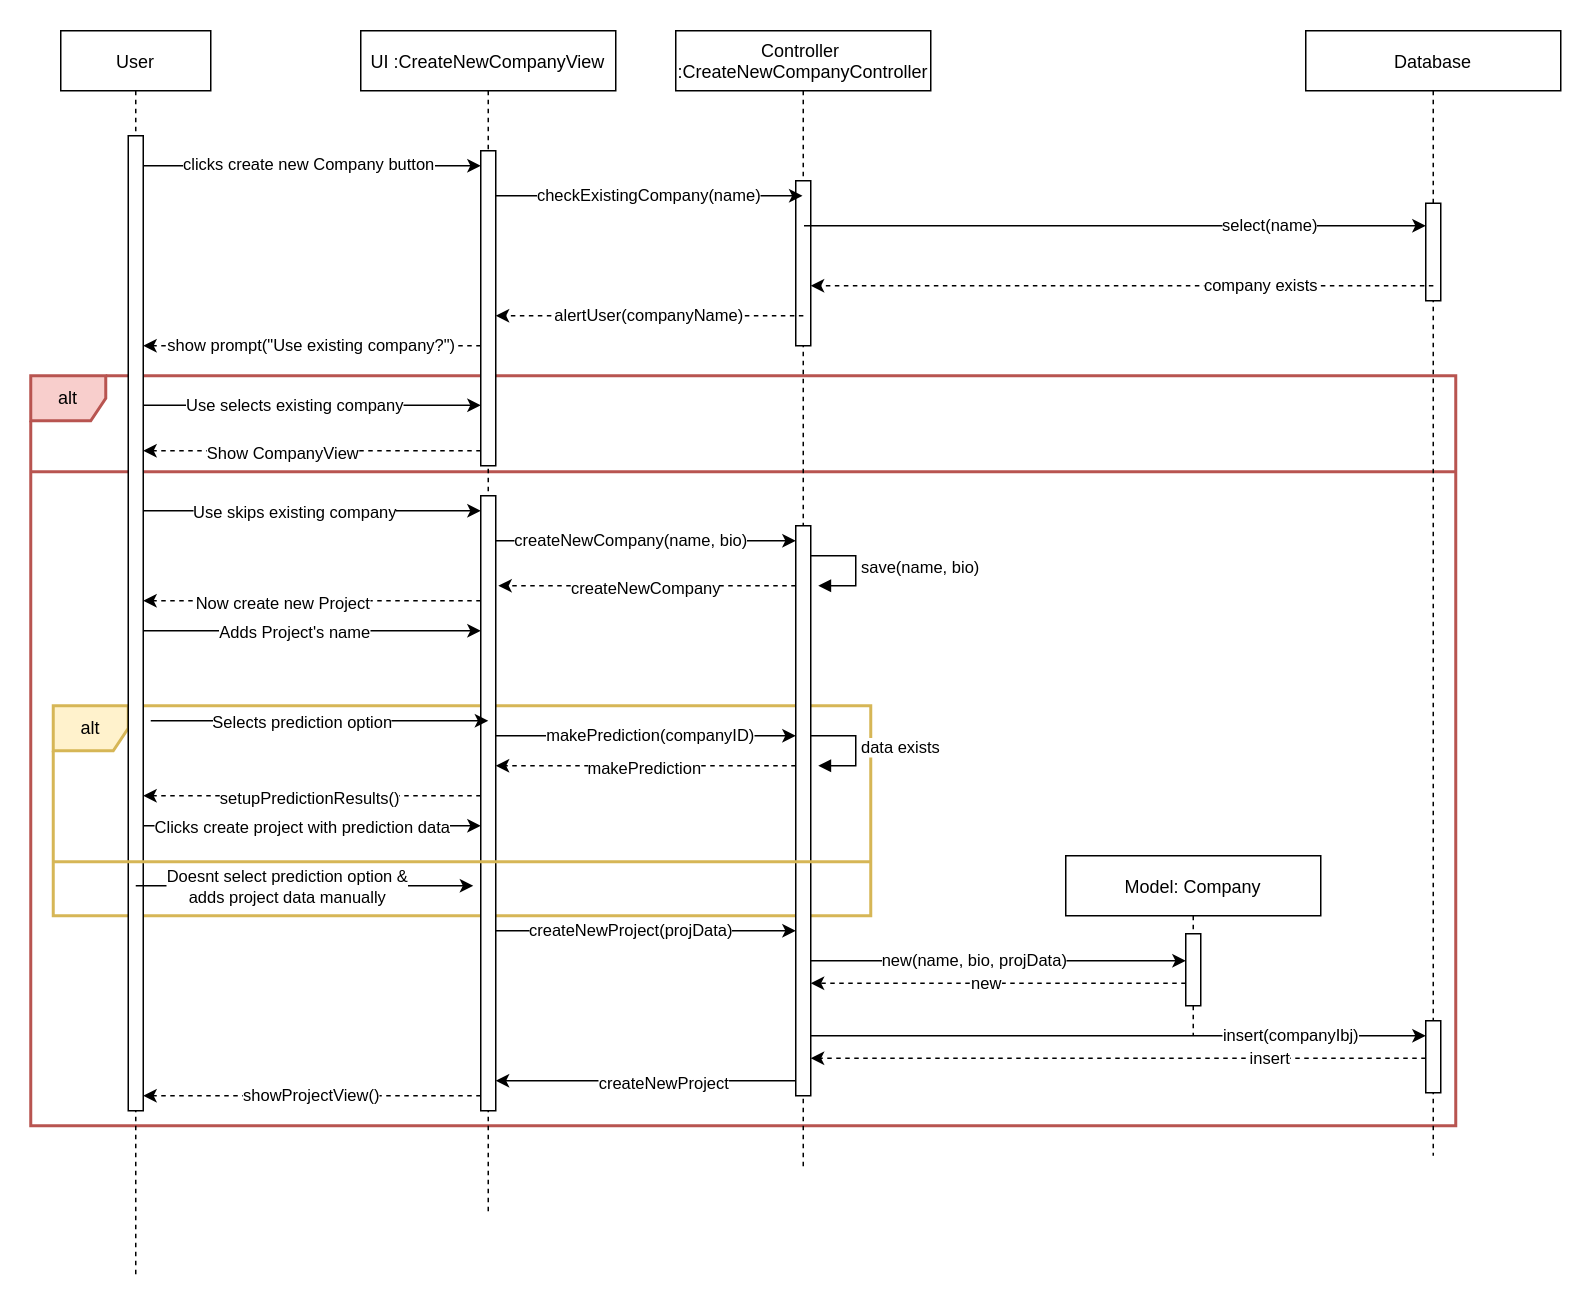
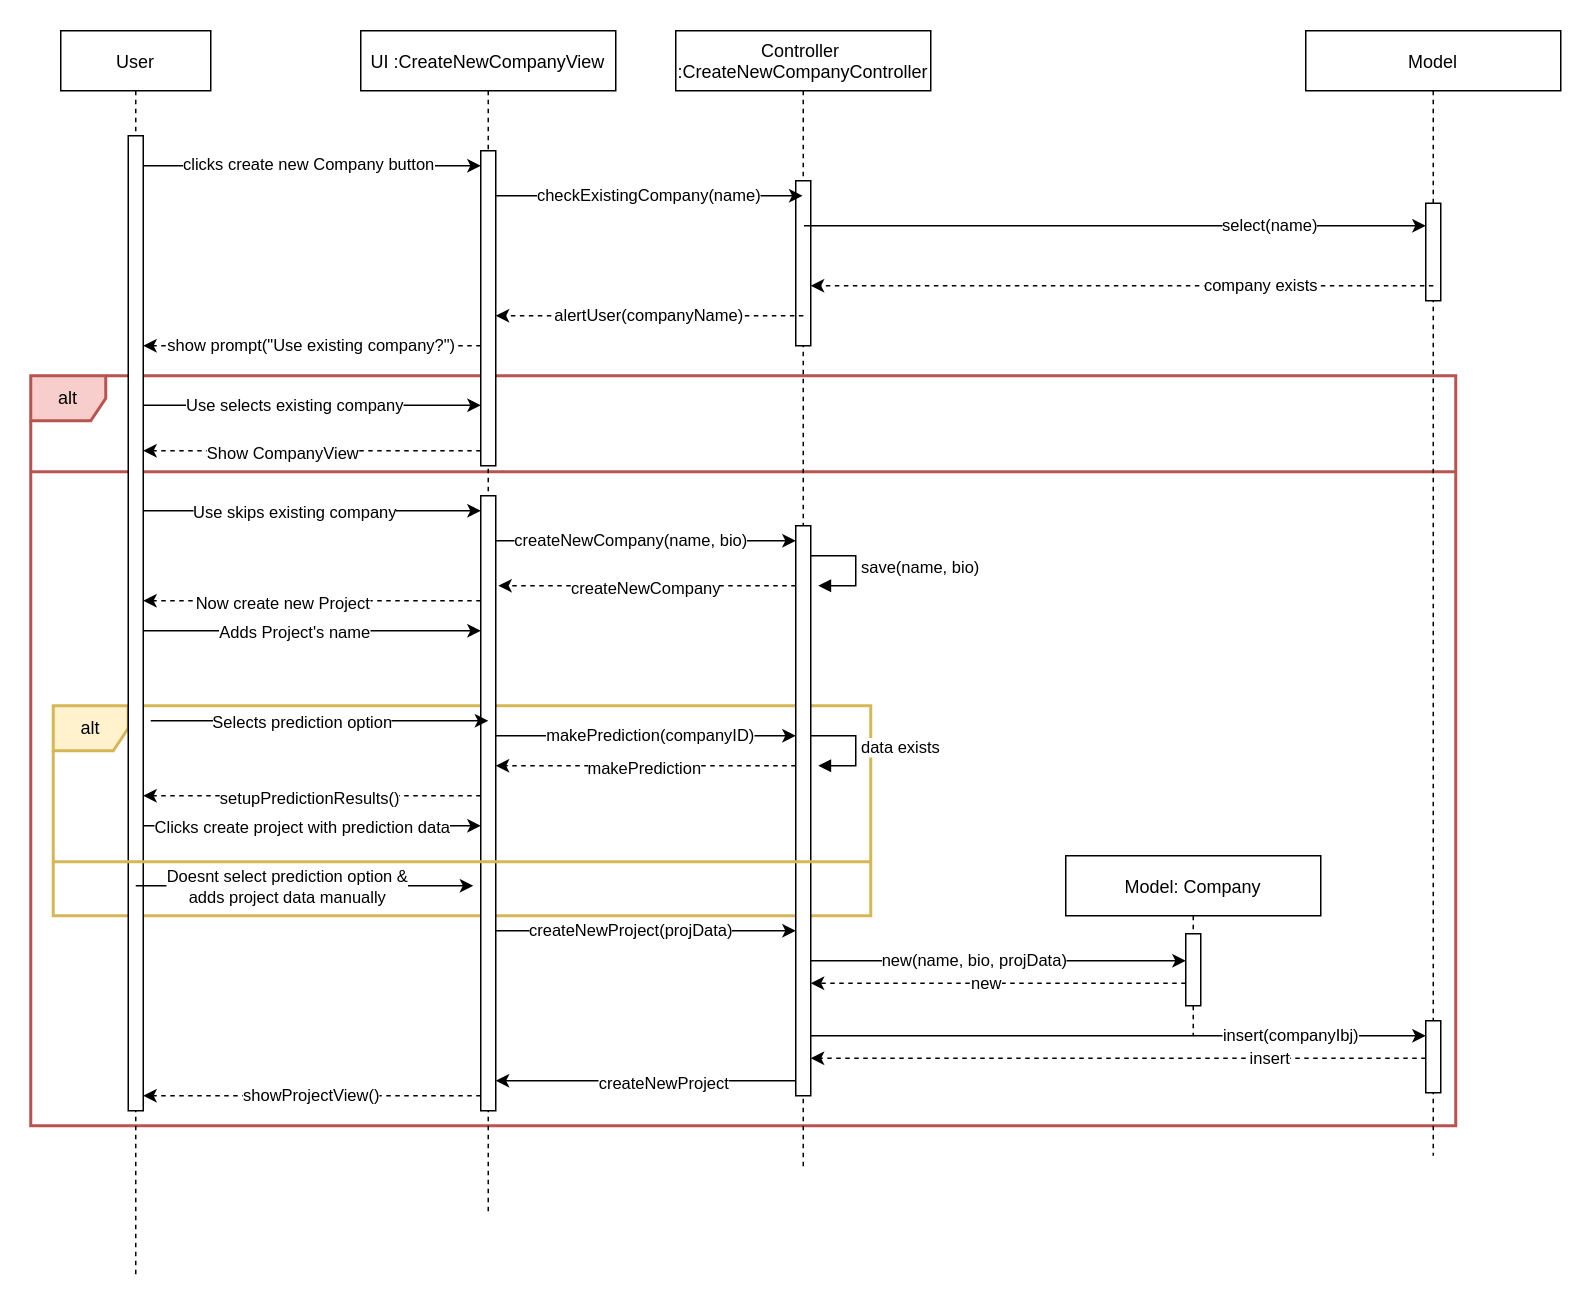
node "Database": label "Database" -> "Model"
